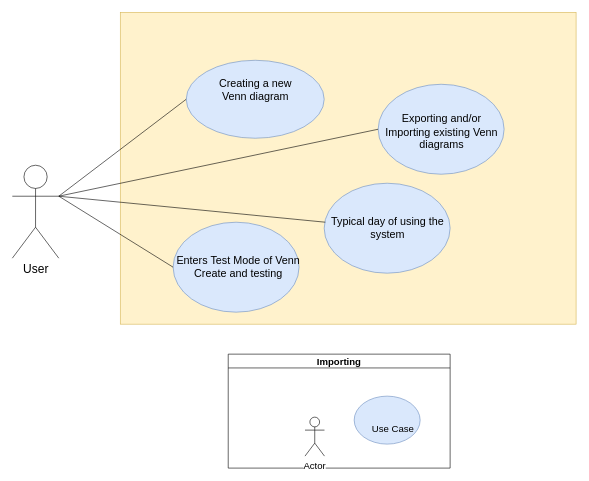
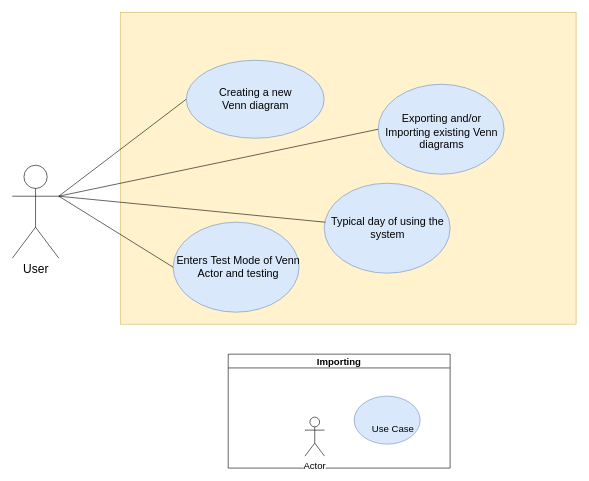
node "Creating a new Venn diagram": moved (255, 90) -> (255, 99)
node "Enters Test Mode of Venn Create and testing": label "Enters Test Mode of Venn Create and testing" -> "Enters Test Mode of Venn Actor and testing"
